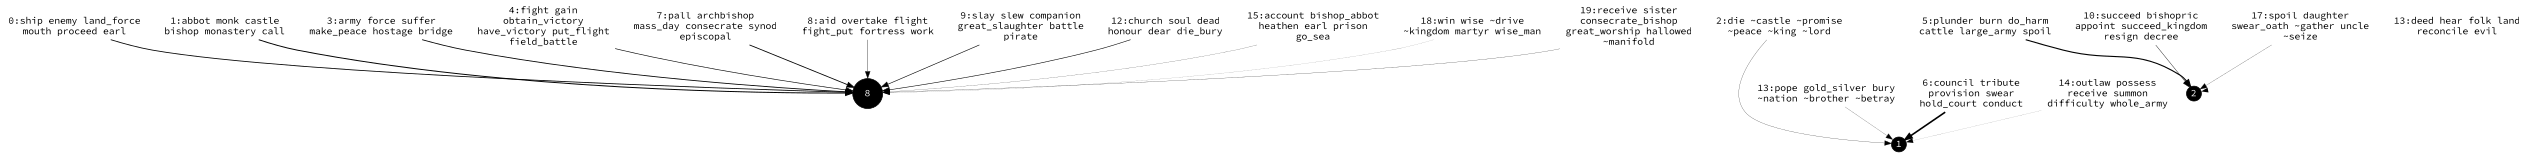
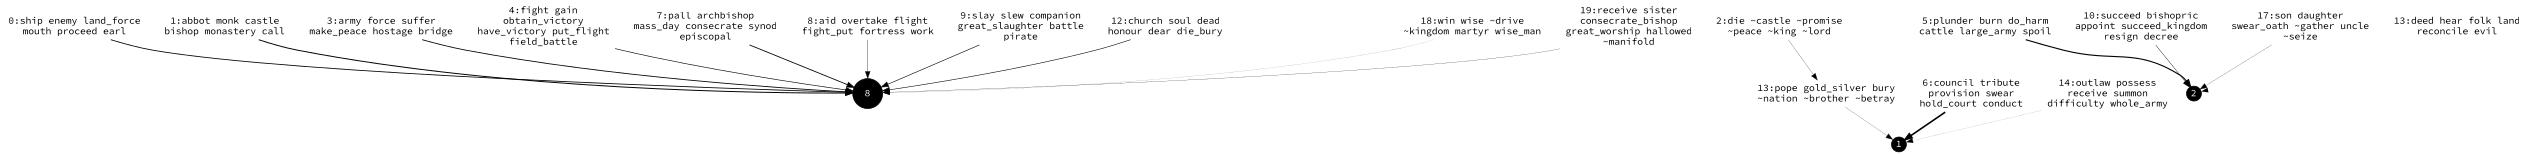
node "15:account bishop_abbot heathen earl prison go_sea": removed
node "17:spoil daughter swear_oath ~gather uncle ~seize": label "17:spoil daughter swear_oath ~gather uncle ~seize" -> "17:son daughter swear_oath ~gather uncle ~seize"
edge "2:die ~castle ~promise ~peace ~king ~lord" -> "1": now "2:die ~castle ~promise ~peace ~king ~lord" -> "13:pope gold_silver bury ~nation ~brother ~betray"
